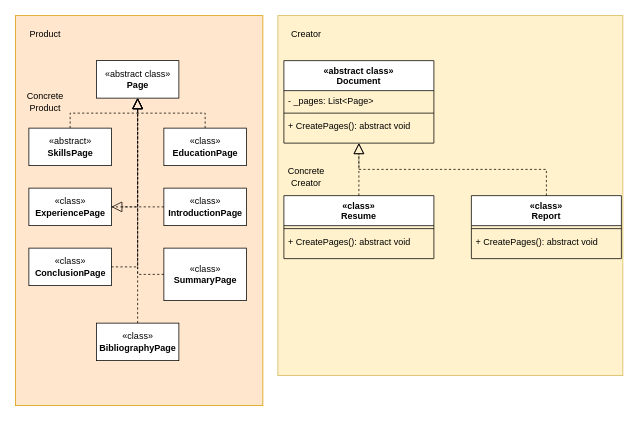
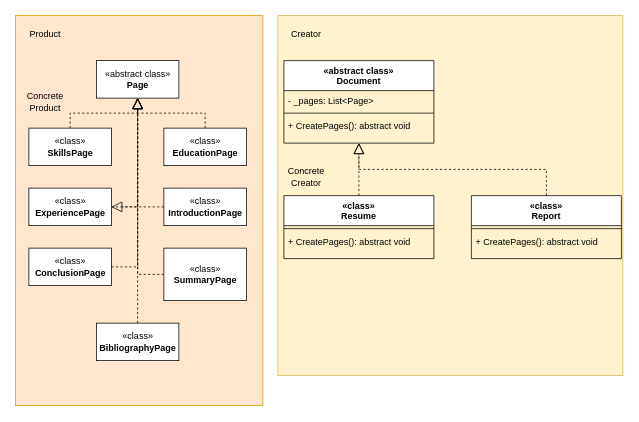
node "«abstract» SkillsPage": label "«abstract» SkillsPage" -> "«class» SkillsPage"
